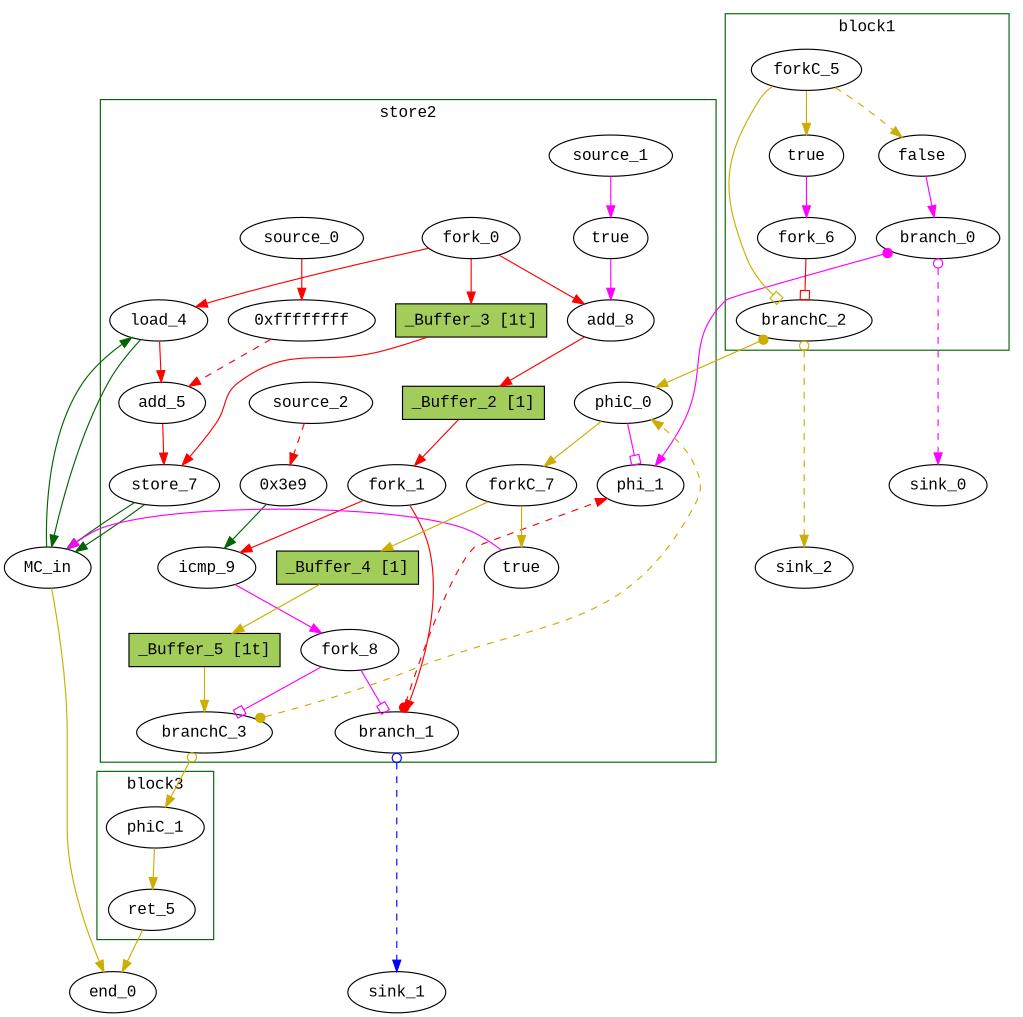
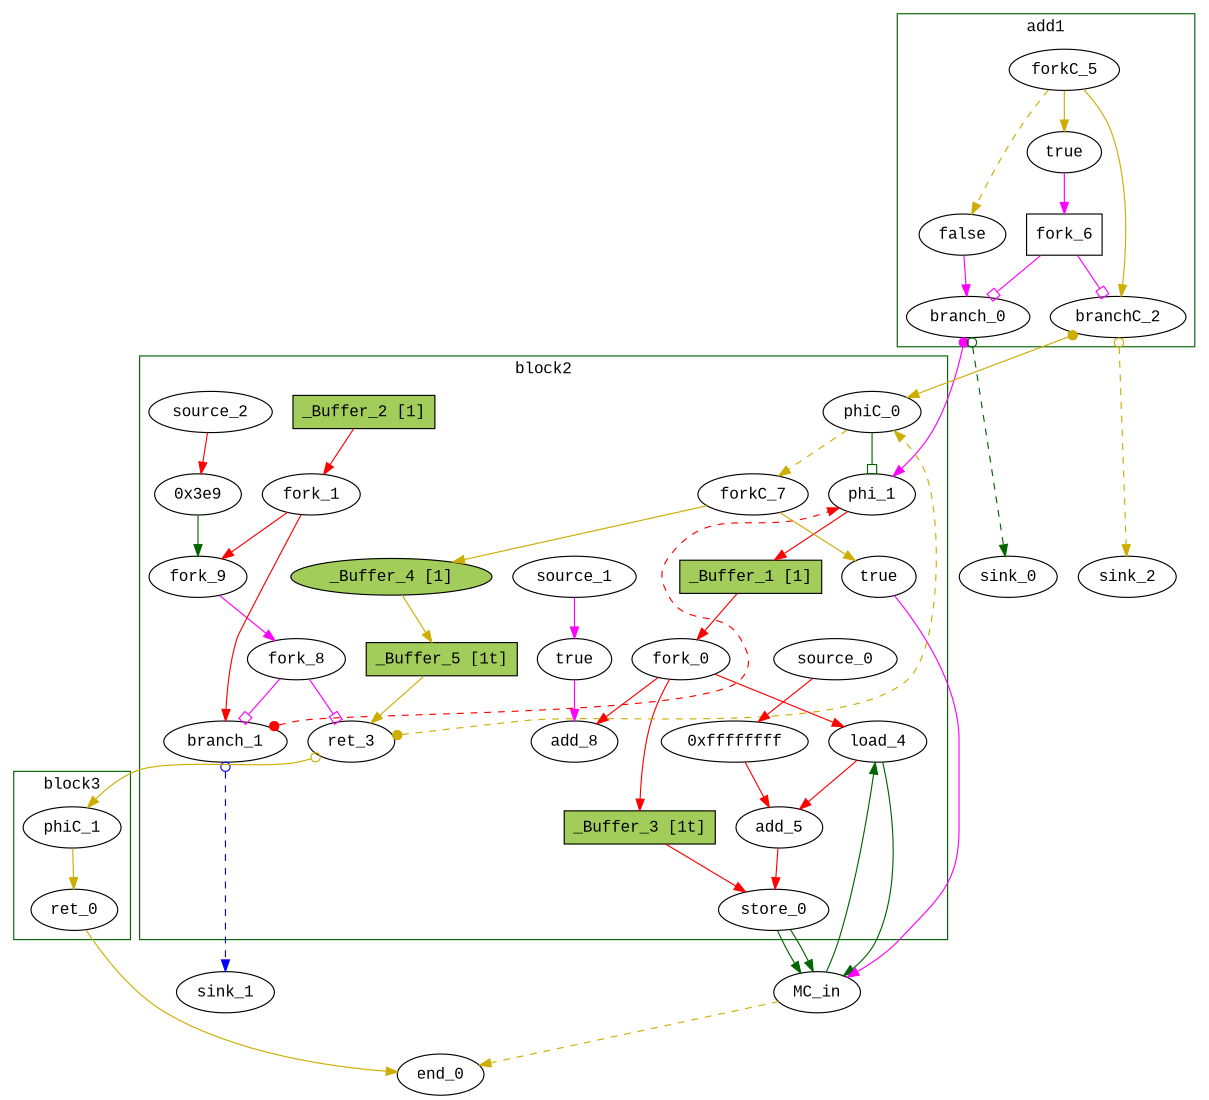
cluster "block1": label "block1" -> "add1"
cluster "store2": label "store2" -> "block2"
edge "forkC_5" -> "branchC_2": arrowhead obox -> normal
node "fork_6": shape ellipse -> box
edge "fork_6" -> "branchC_2": color red -> magenta
edge "fork_6" -> "branch_0": added
edge "add_8" -> "_Buffer_2 [1]": removed
edge "0xffffffff" -> "add_5": style dashed -> solid
edge "branch_0" -- "sink_0": color magenta -> darkgreen
edge "phiC_0" -> "phi_1": color magenta -> darkgreen
edge "source_2" -> "0x3e9": style dashed -> solid
edge "phiC_0" -> "forkC_7": style solid -> dashed
node "store_7": label "store_7" -> "store_0"
node "icmp_9": label "icmp_9" -> "fork_9"
node "_Buffer_4 [1]": shape box -> ellipse
node "_Buffer_1 [1]": added
node "branchC_3": label "branchC_3" -> "ret_3"
edge "MC_in" -> "end_0": style solid -> dashed
node "ret_5": label "ret_5" -> "ret_0"
